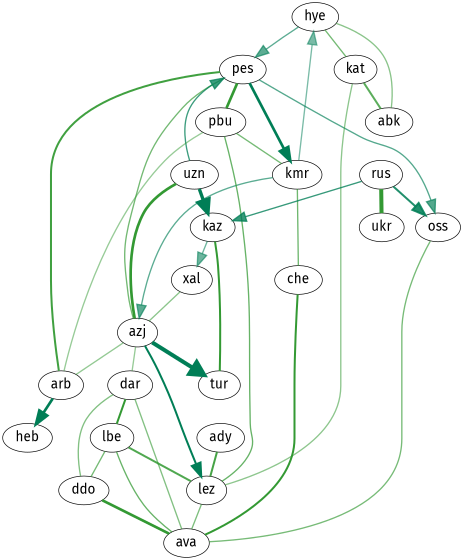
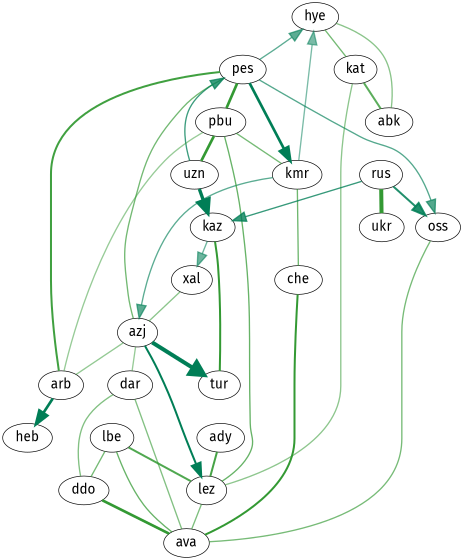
edge "hye" -> "pes": reversed
edge "uzn" -- "azj": now "uzn" -- "pbu"
edge "dar" -- "lbe": removed
